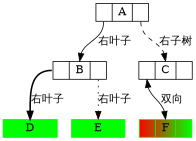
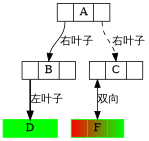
edge "A" -> "C": label "右子树" -> "右叶子"
edge "B" -> "D": label "右叶子" -> "左叶子"
node "E": removed
